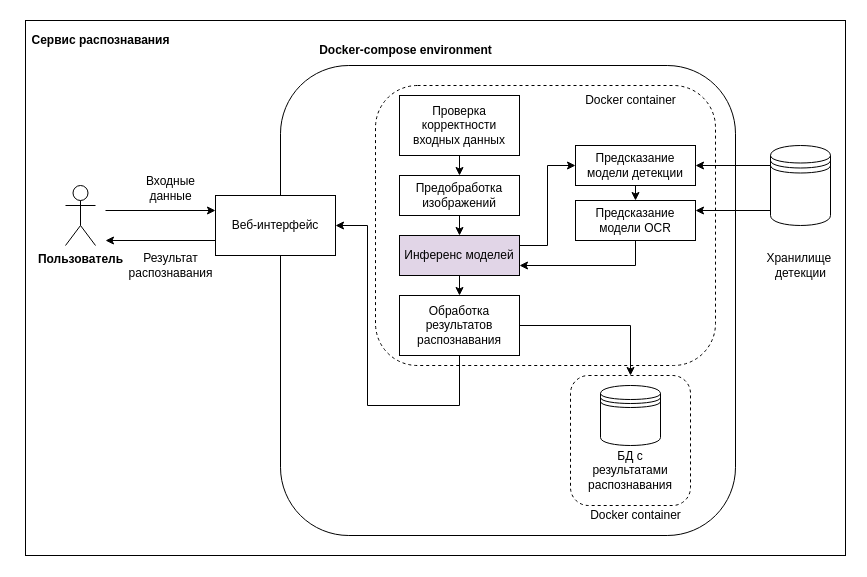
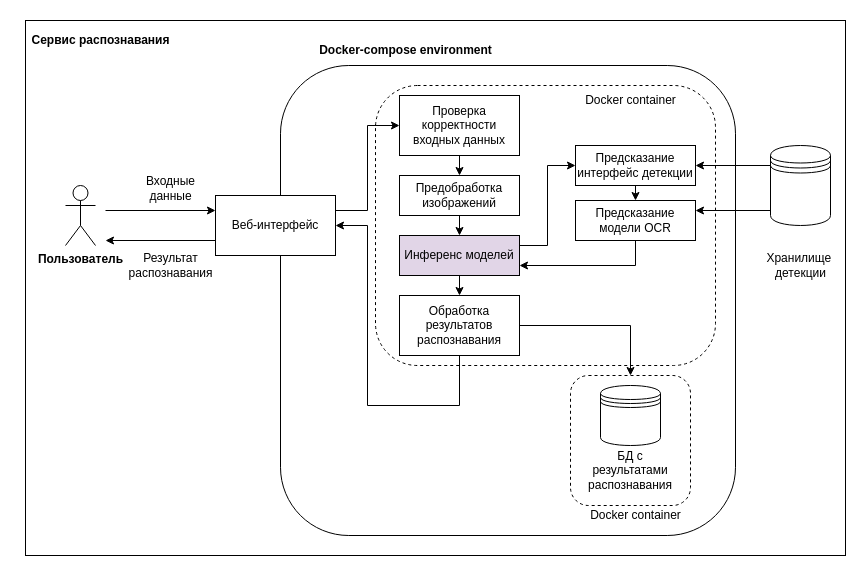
node "Предсказание модели детекции": label "Предсказание модели детекции" -> "Предсказание интерфейс детекции"
edge "Веб-интерфейс" -> "Проверка корректности входных данных": added
